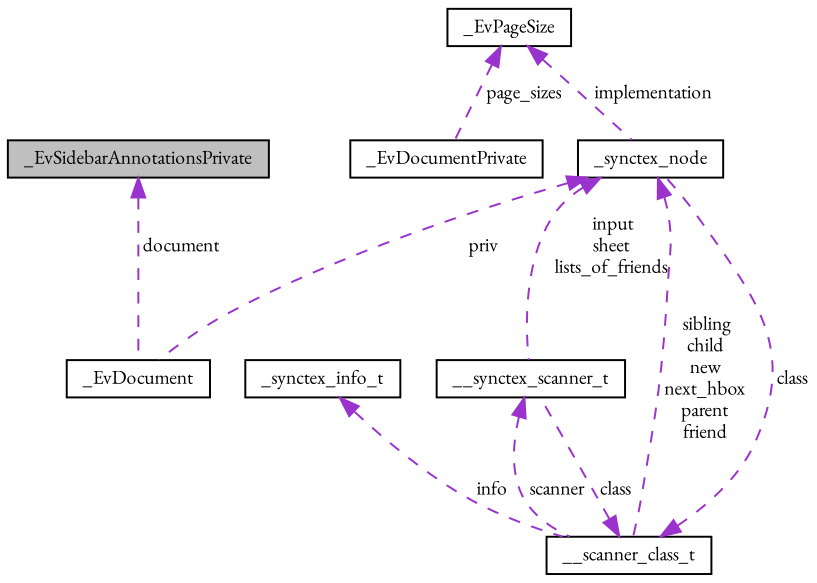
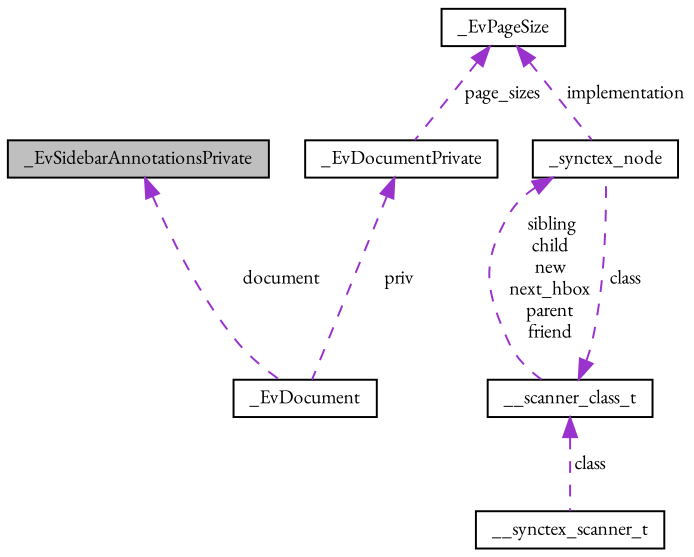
edge "_EvDocument" -> "_synctex_node": now "_EvDocument" -> "_EvDocumentPrivate"
edge "__synctex_scanner_t" -> "_synctex_node": removed, label "input sheet lists_of_friends"
node "_synctex_info_t": removed
edge "__scanner_class_t" -> "__synctex_scanner_t": removed, label "scanner"
